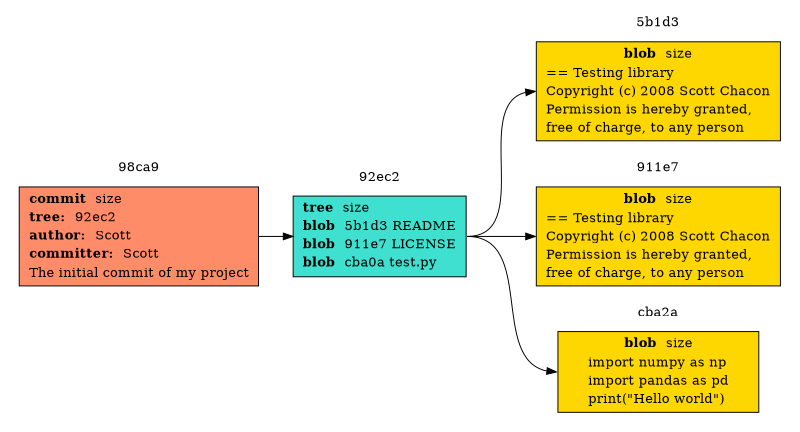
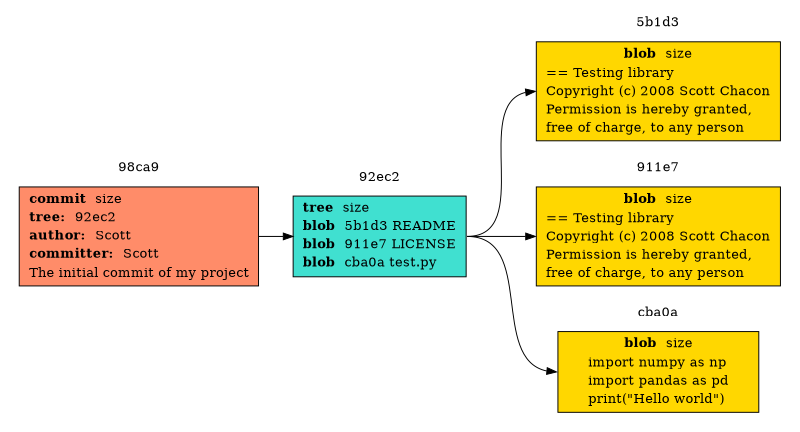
cluster "cba2a": label "cba2a" -> "cba0a"
